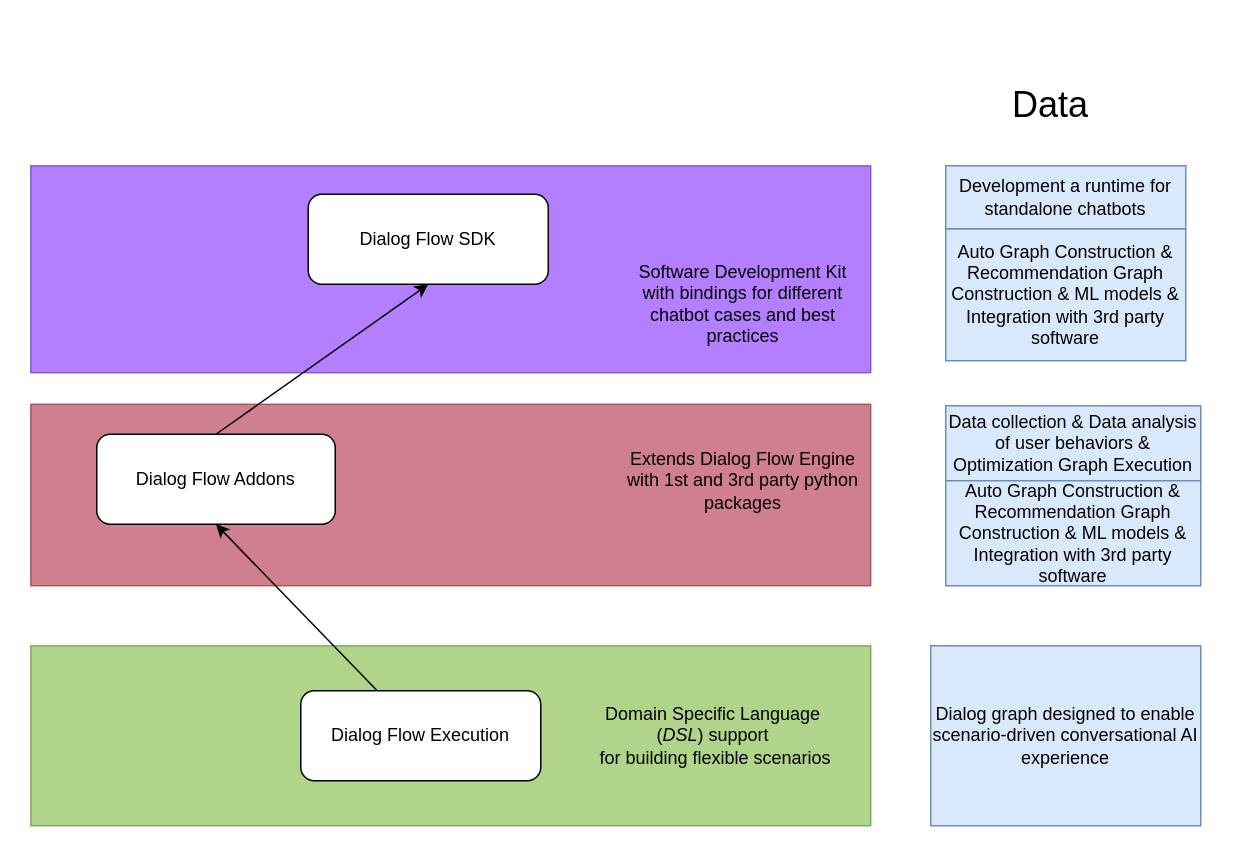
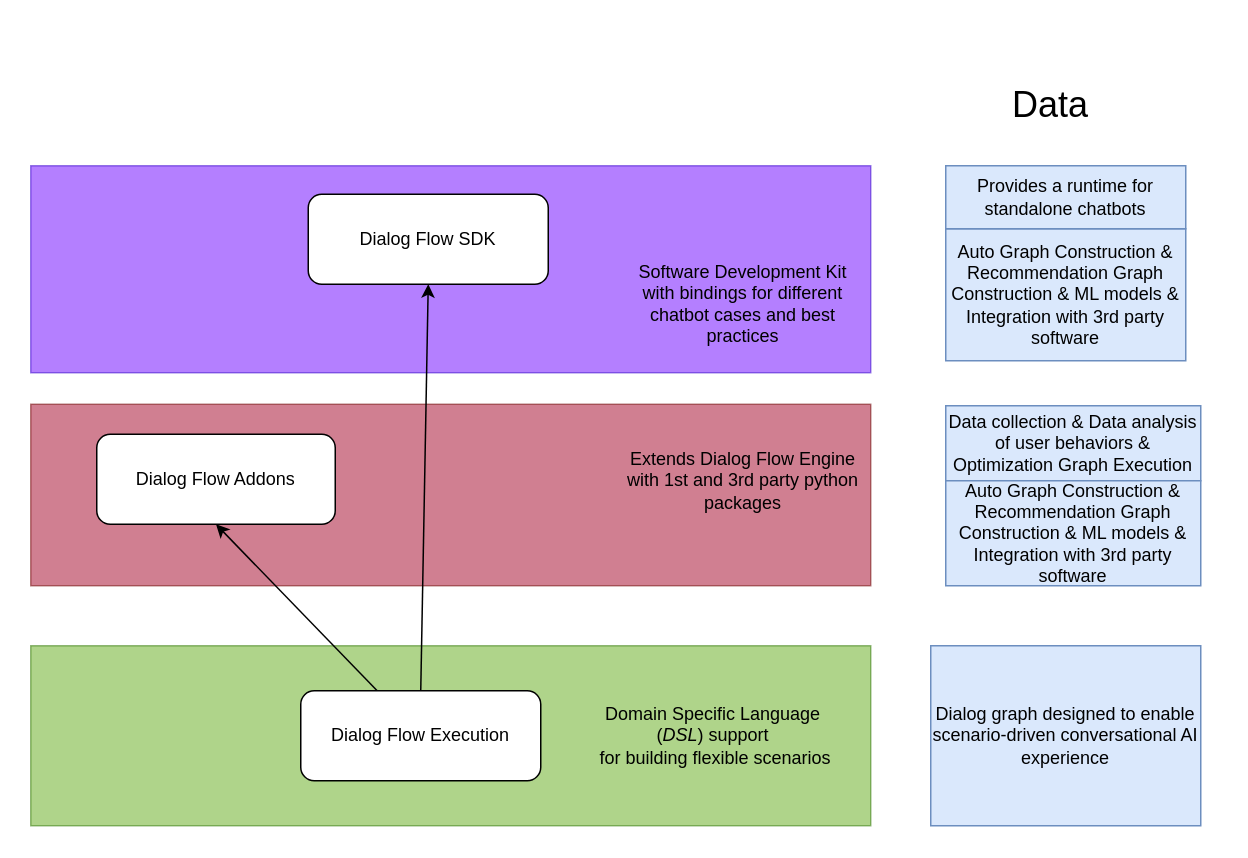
node "Development a runtime for standalone chatbots": label "Development a runtime for standalone chatbots" -> "Provides a runtime for standalone chatbots"
edge "Dialog Flow Addons" -> "Dialog Flow SDK": removed
edge "Dialog Flow Execution" -> "Dialog Flow SDK": added
